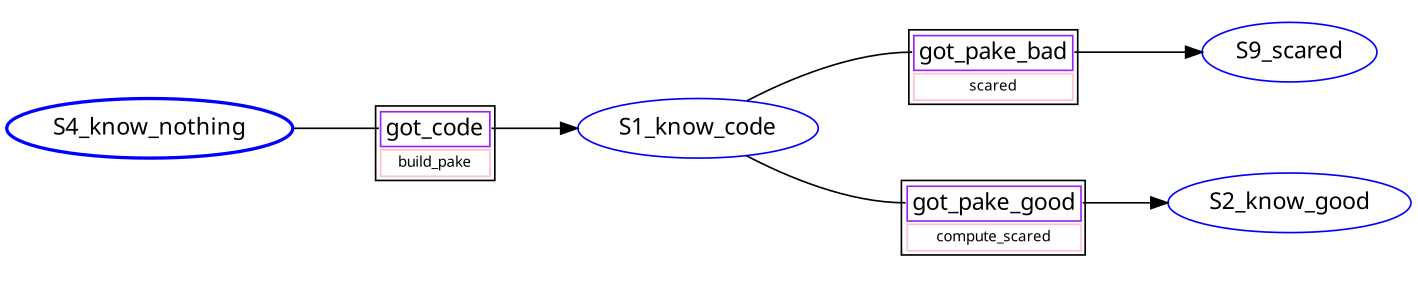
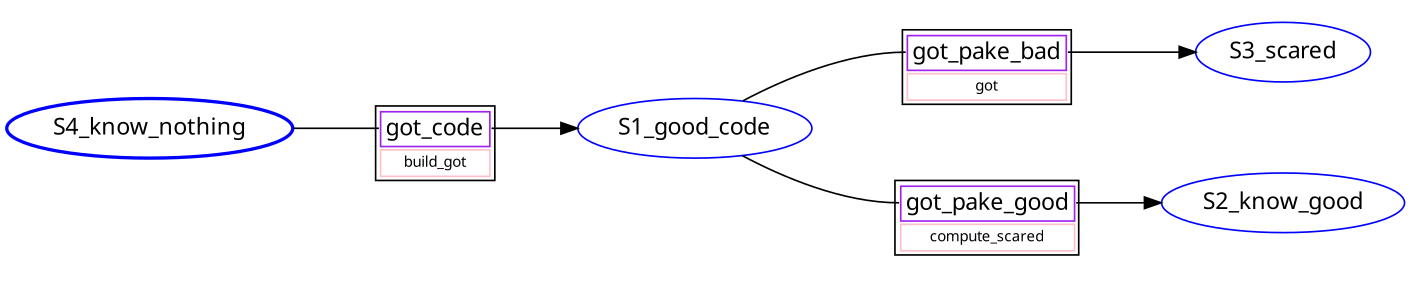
node "S9_scared": label "S9_scared" -> "S3_scared"
node "got_pake_bad": text "scared" -> "got"
node "S1_know_code": label "S1_know_code" -> "S1_good_code"
node "got_code": text "build_pake" -> "build_got"
